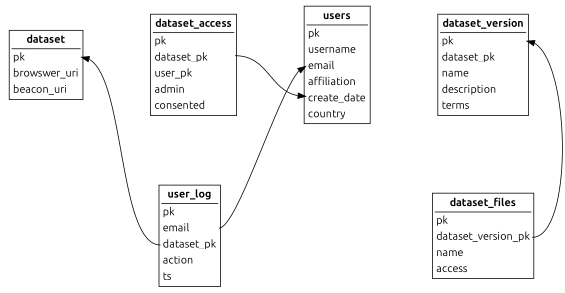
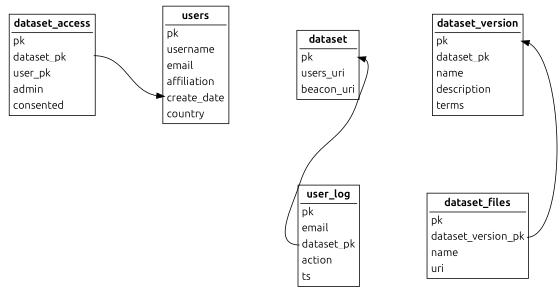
node "dataset": text "browswer_uri" -> "users_uri"
edge "user_log" -> "users": removed
node "dataset_files": text "access" -> "uri"
